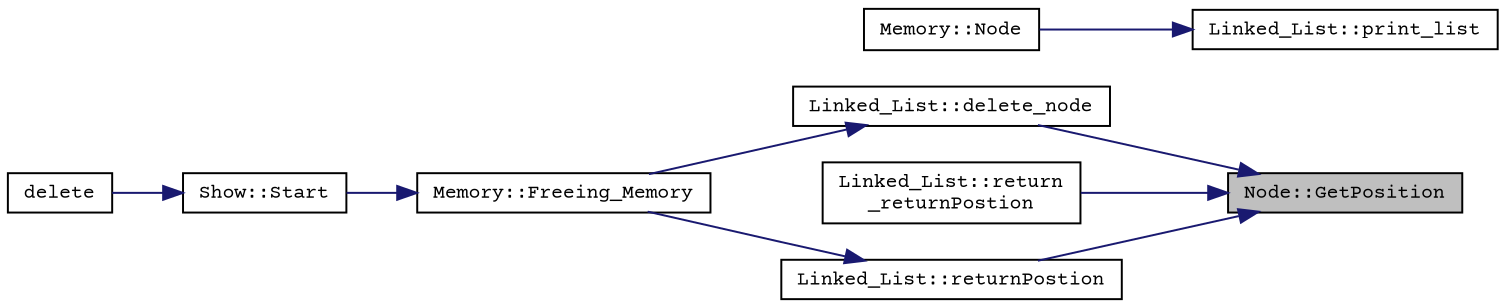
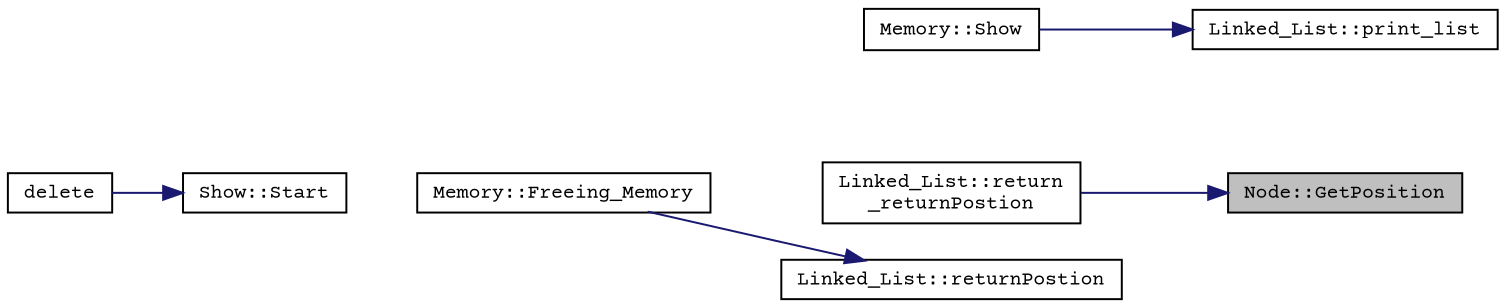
node "Memory::Node": label "Memory::Node" -> "Memory::Show"
node "Linked_List::delete_node": removed
edge "Show::Start" -> "Memory::Freeing_Memory": removed
edge "Linked_List::returnPostion" -> "Node::GetPosition": removed
